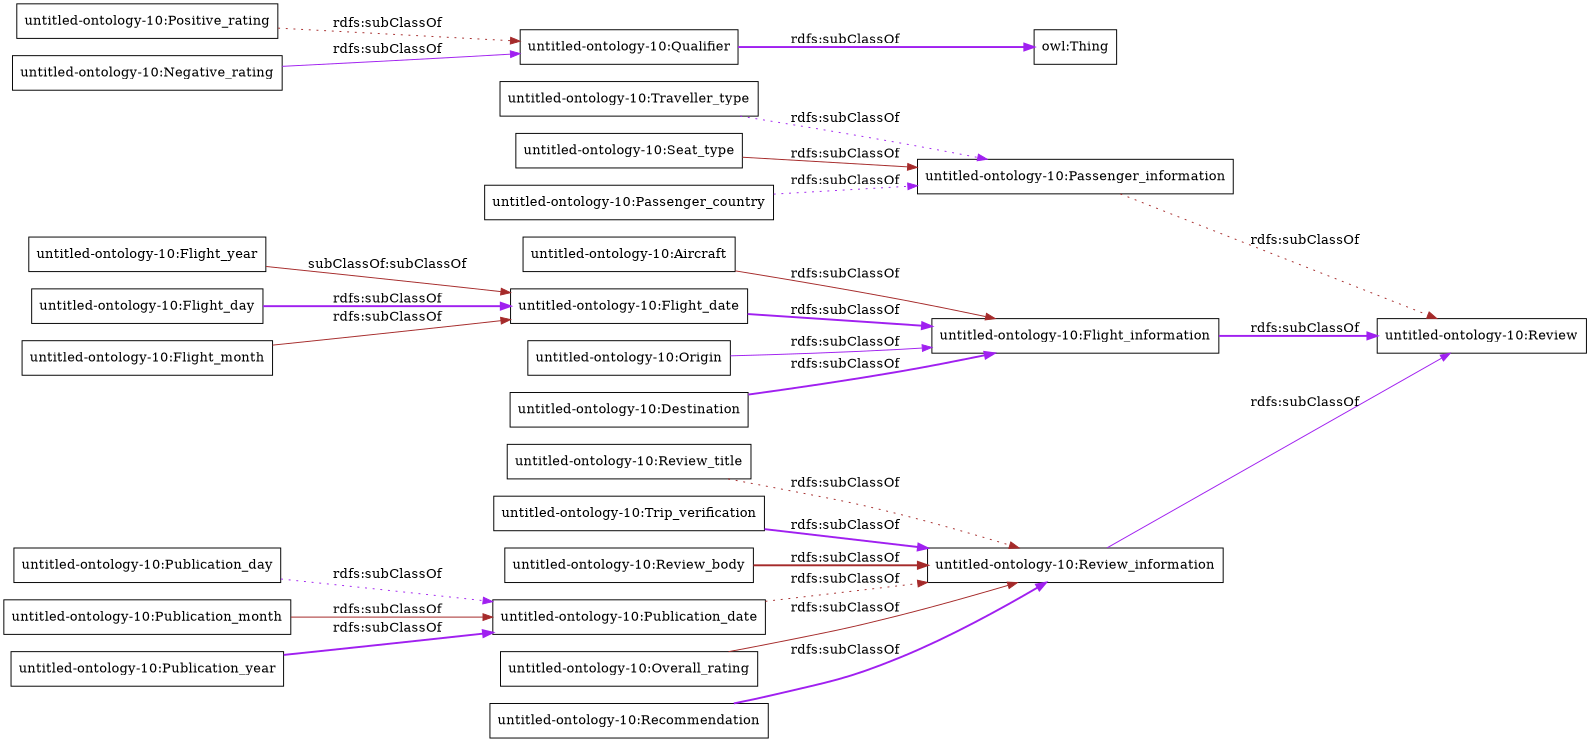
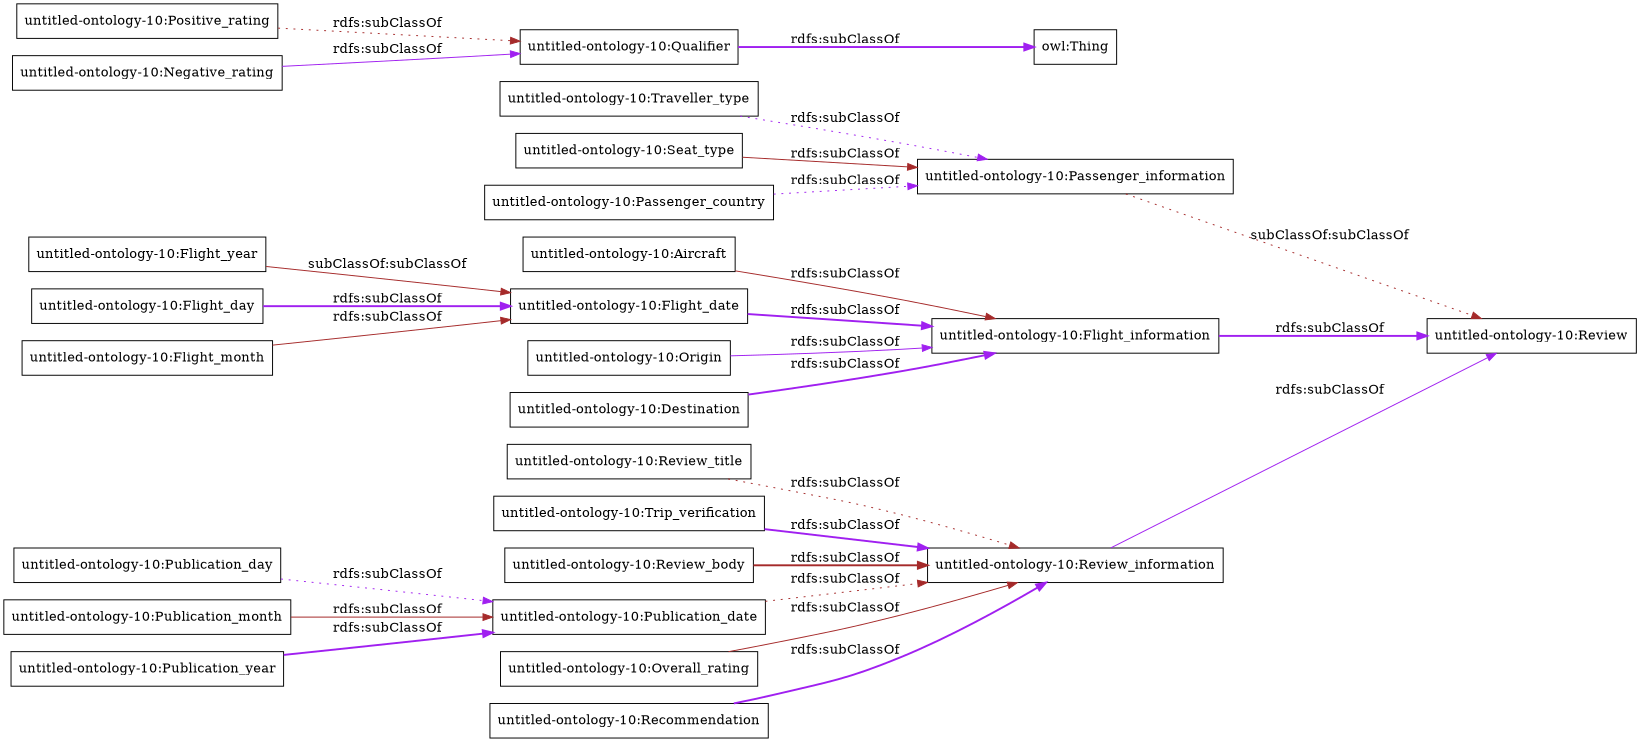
edge "untitled-ontology-10:Passenger_information" -> "untitled-ontology-10:Review": label "rdfs:subClassOf" -> "subClassOf:subClassOf"
